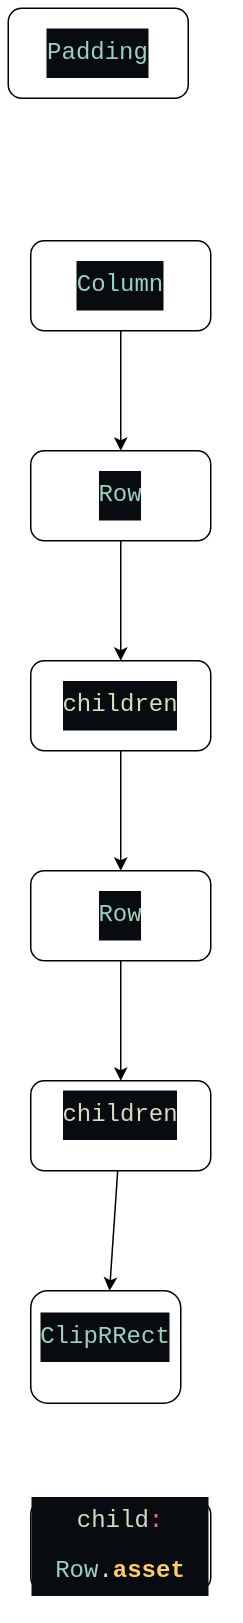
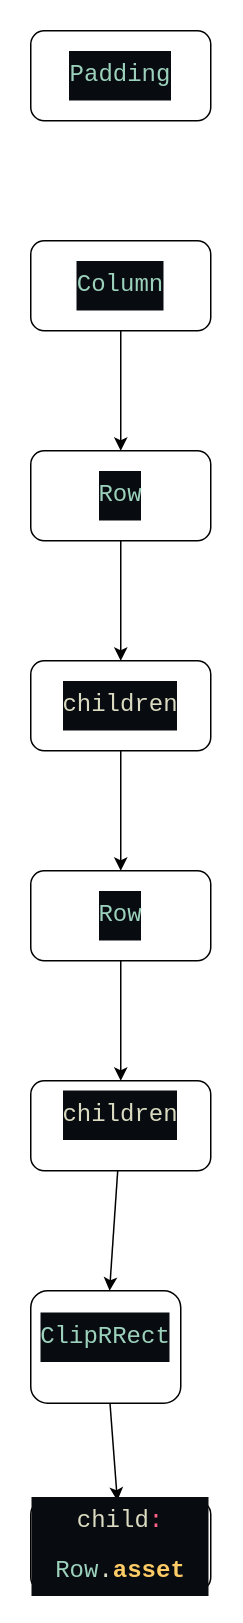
node "Padding": moved (98, 53) -> (121, 76)
edge "ClipRRect" -> "child: Row.asset": added
